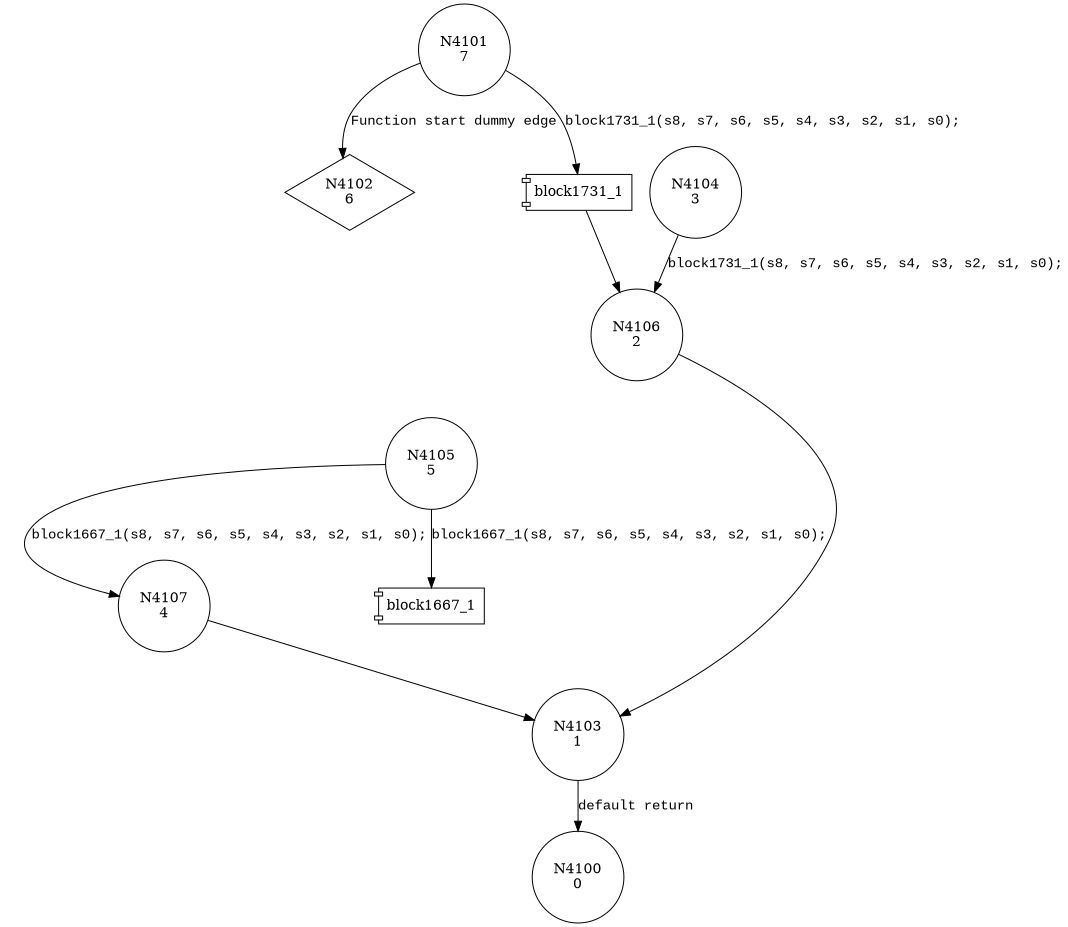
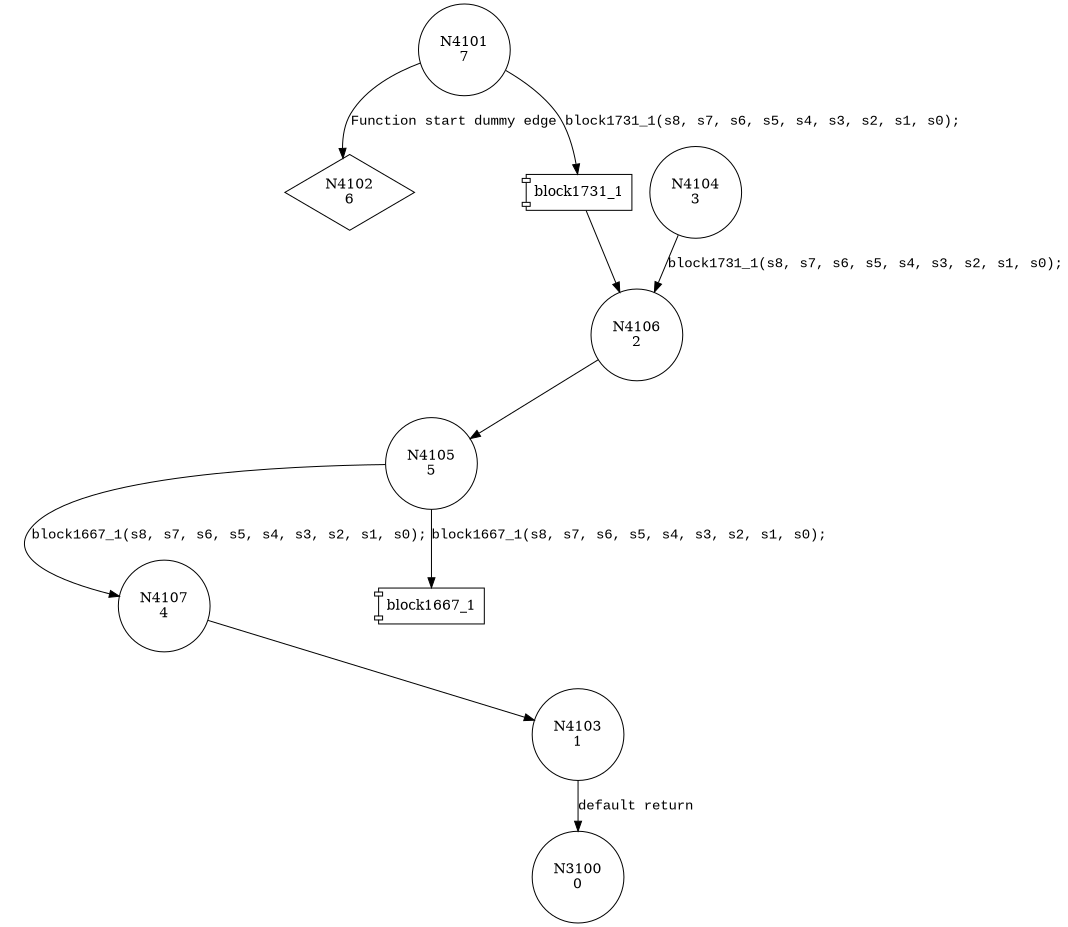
edge "N4106 2" -> "N4103 1": now "N4106 2" -> "N4105 5"
node "N4100 0": label "N4100 0" -> "N3100 0"
